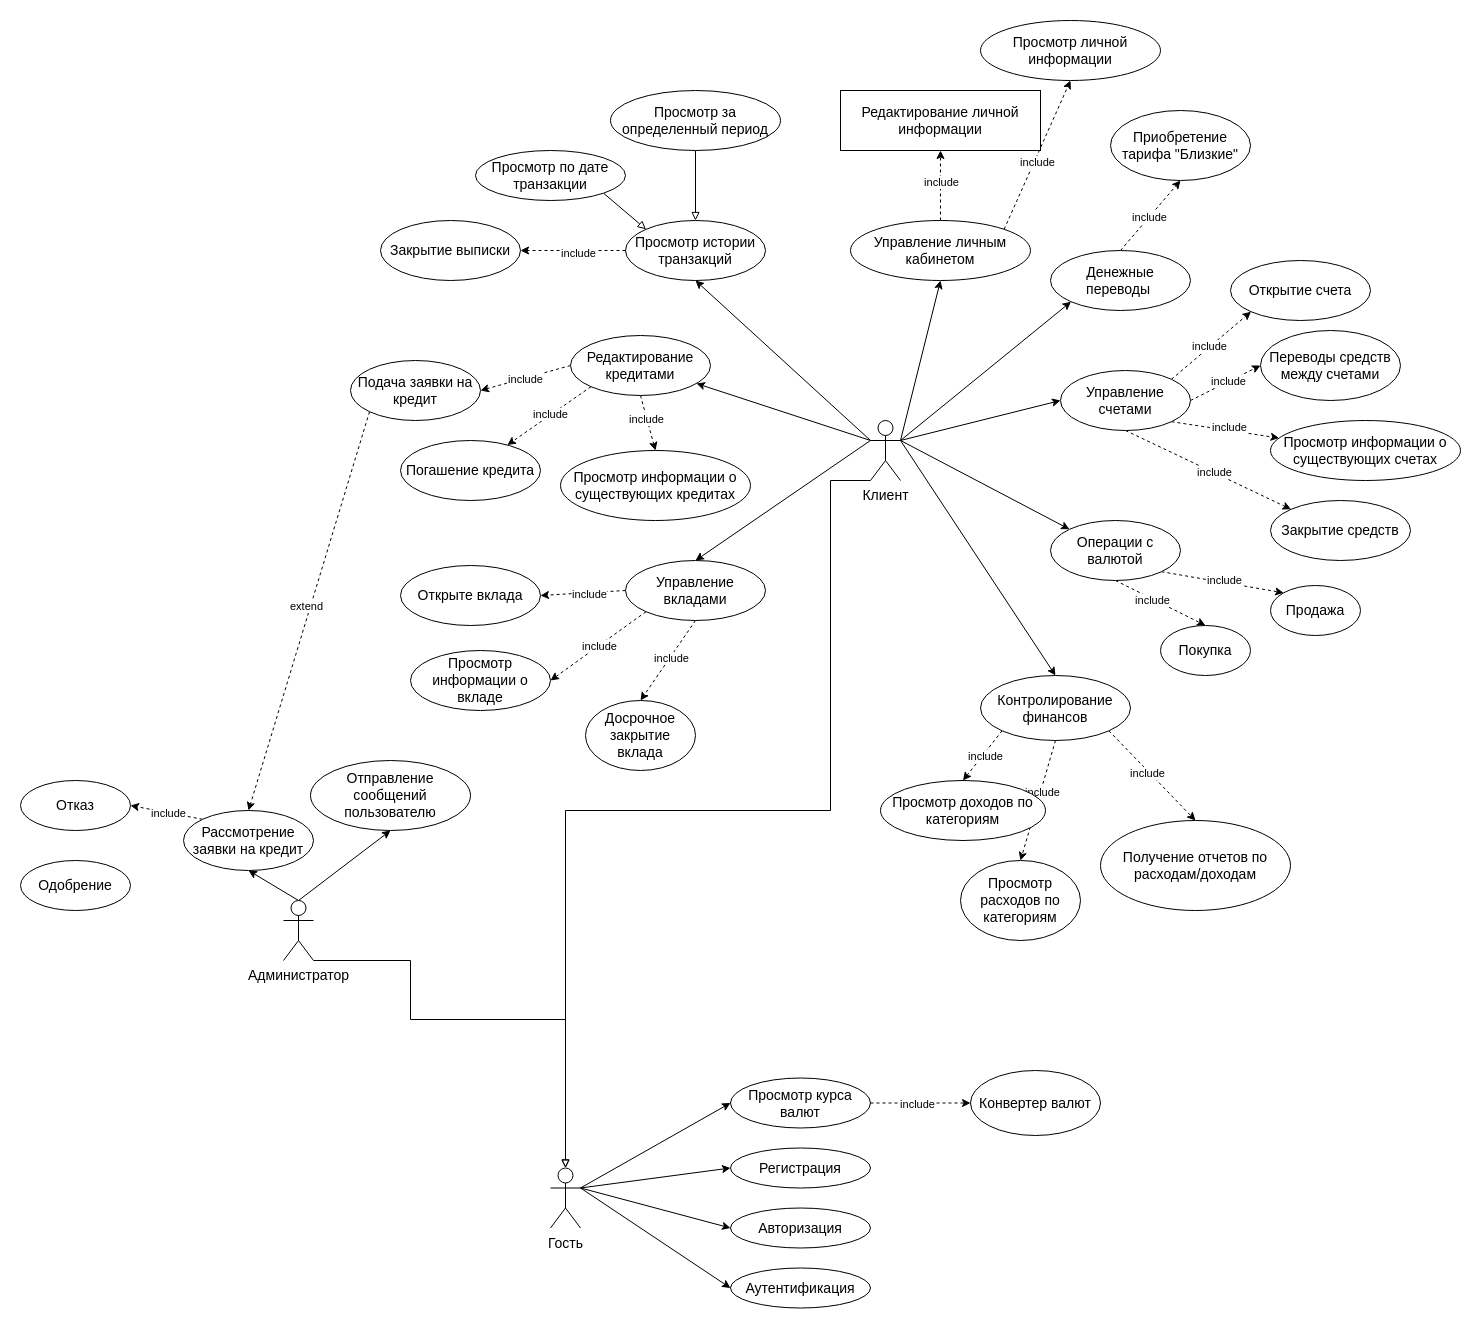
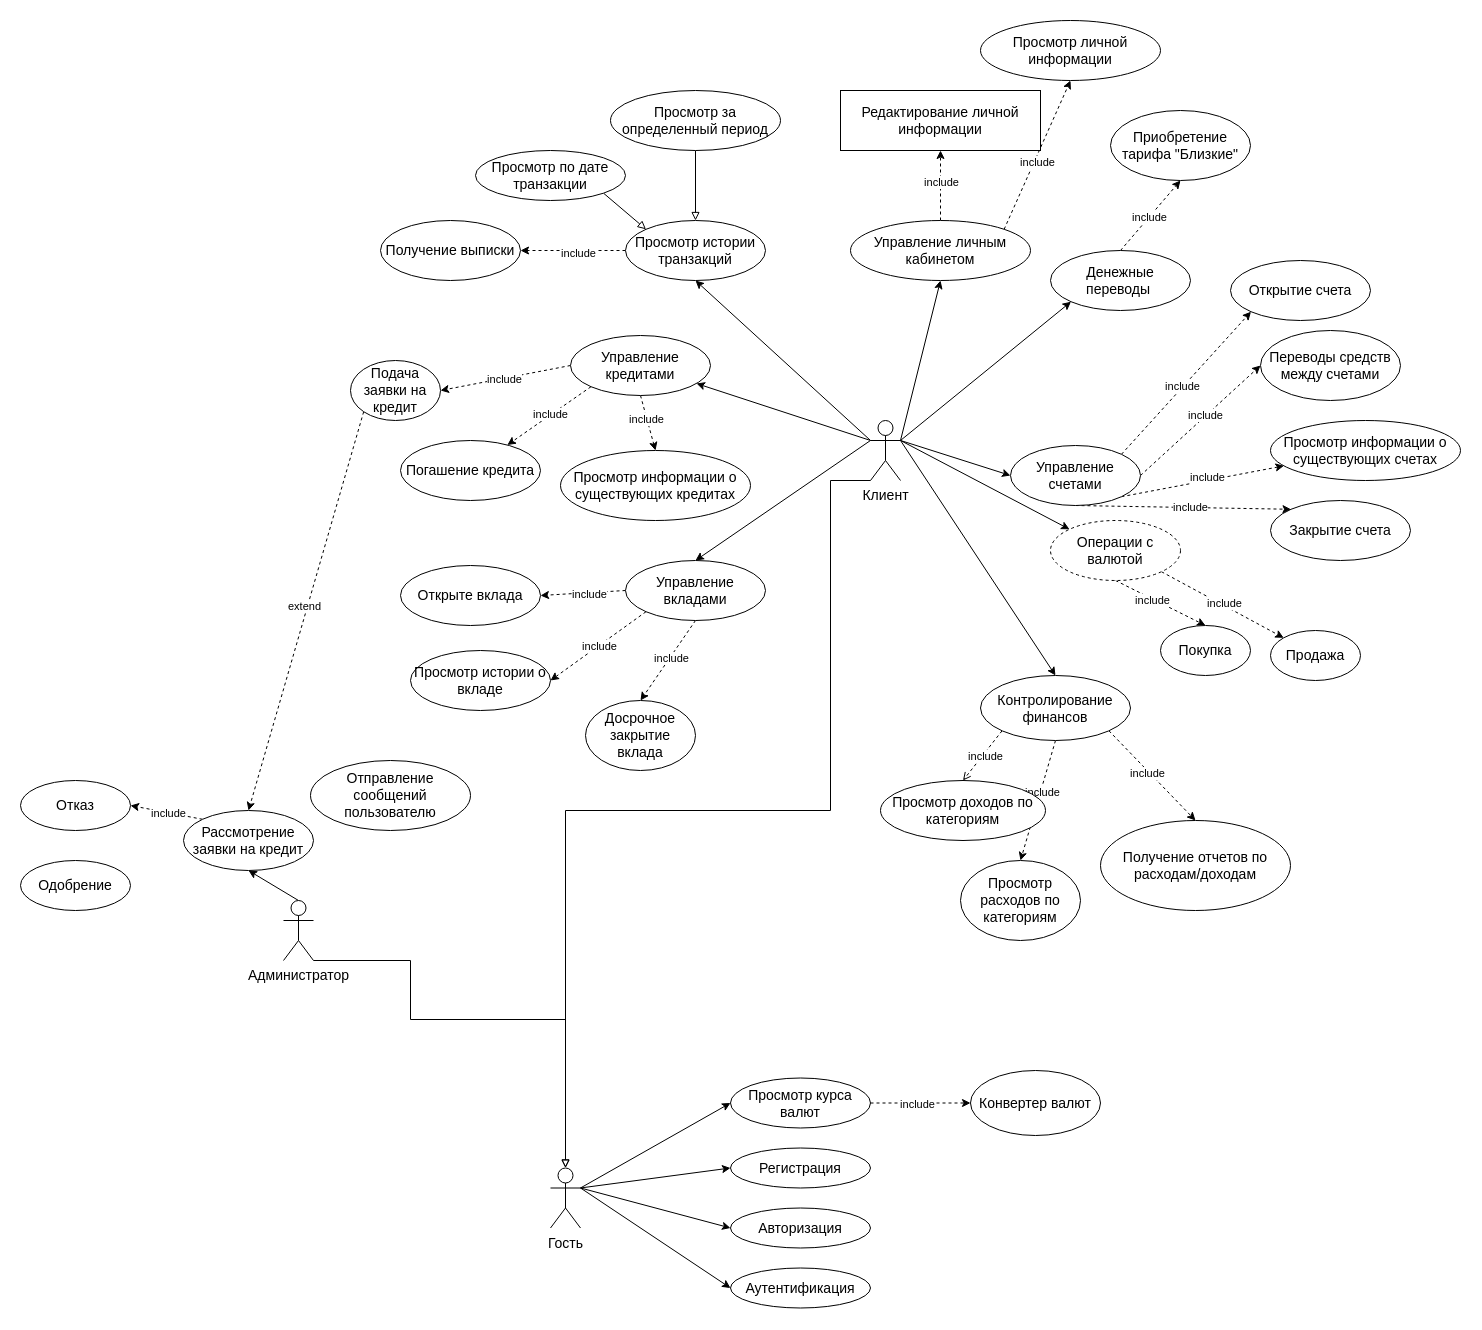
node "Закрытие выписки": label "Закрытие выписки" -> "Получение выписки"
node "Редактирование кредитами": label "Редактирование кредитами" -> "Управление кредитами"
node "Подача заявки на кредит": size 130x60 -> 90x60
node "Управление счетами": moved (1126, 401) -> (1076, 476)
node "Закрытие средств": label "Закрытие средств" -> "Закрытие счета"
node "Операции с валютой": style solid -> dashed
node "Продажа": moved (1316, 611) -> (1316, 656)
node "Просмотр информации о вкладе": label "Просмотр информации о вкладе" -> "Просмотр истории о вкладе"
edge "Контролирование финансов" -> "Просмотр доходов по категориям": arrowhead classic -> open
edge "Администратор" -> "Отправление сообщений пользователю": removed
